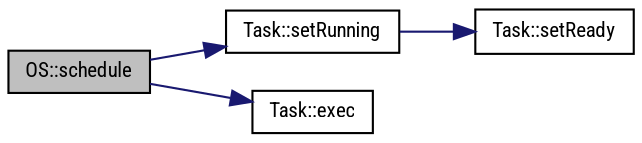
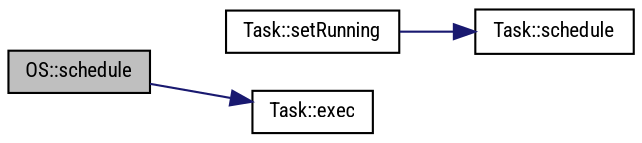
node "Task::setReady": label "Task::setReady" -> "Task::schedule"
edge "OS::schedule" -> "Task::setRunning": removed
